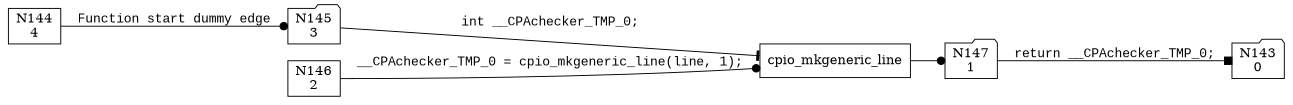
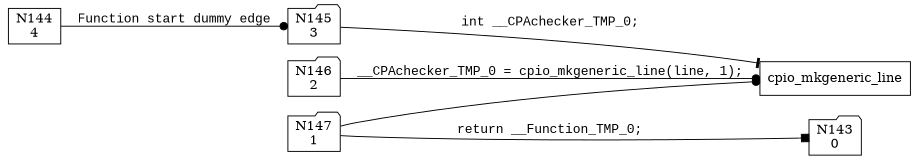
edge "N147 1" -> "N143 0": label "return __CPAchecker_TMP_0;" -> "return __Function_TMP_0;"
edge "cpio_mkgeneric_line" -> "N147 1": reversed
node "N146 2": shape box -> folder
